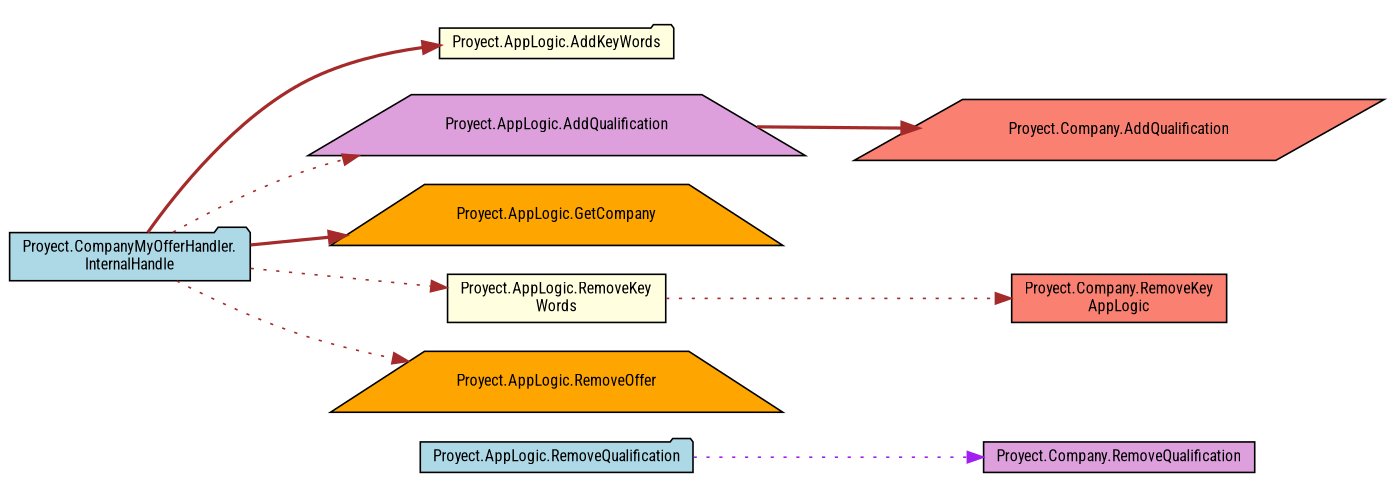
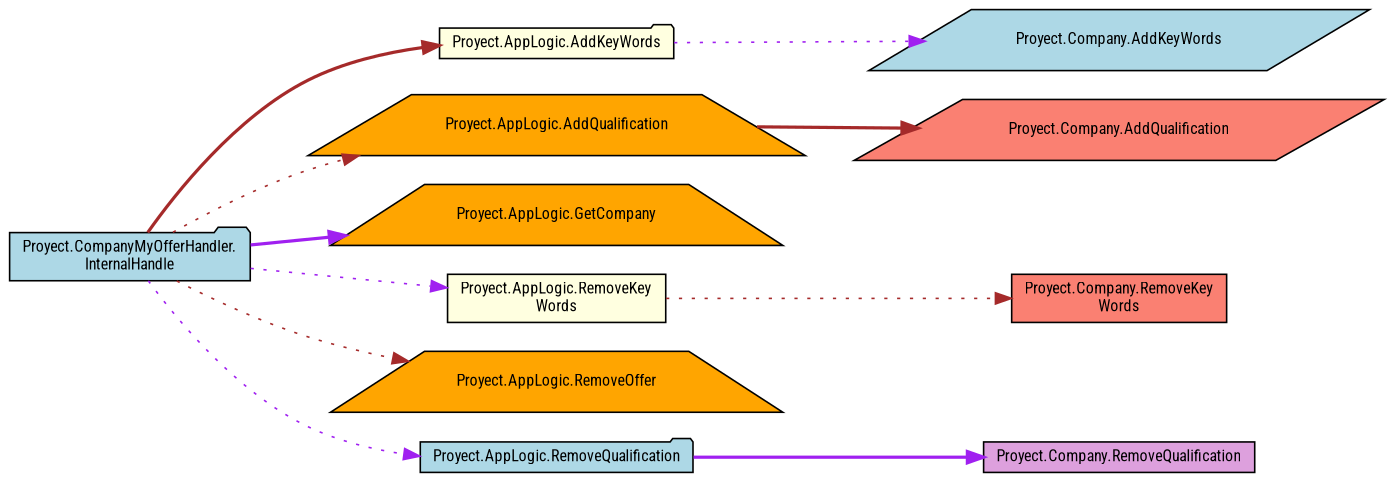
node "Proyect.Company.AddKeyWords": added
node "Proyect.AppLogic.AddQualification": fillcolor plum -> orange
edge "Proyect.CompanyMyOfferHandler. InternalHandle" -> "Proyect.AppLogic.GetCompany": color brown -> purple
edge "Proyect.CompanyMyOfferHandler. InternalHandle" -> "Proyect.AppLogic.RemoveKey Words": color brown -> purple
node "Proyect.Company.RemoveKey AppLogic": label "Proyect.Company.RemoveKey AppLogic" -> "Proyect.Company.RemoveKey Words"
edge "Proyect.CompanyMyOfferHandler. InternalHandle" -> "Proyect.AppLogic.RemoveQualification": added
edge "Proyect.AppLogic.RemoveQualification" -> "Proyect.Company.RemoveQualification": style dotted -> bold
